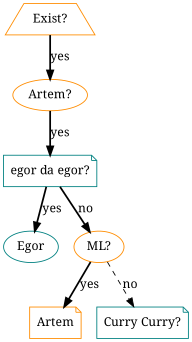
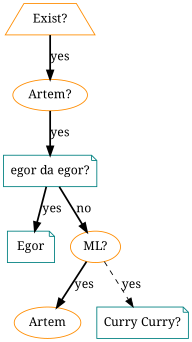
node "Egor": shape ellipse -> note
edge "ML?" -> "Curry Curry?": label "no" -> "yes"
node "Artem": shape note -> ellipse
